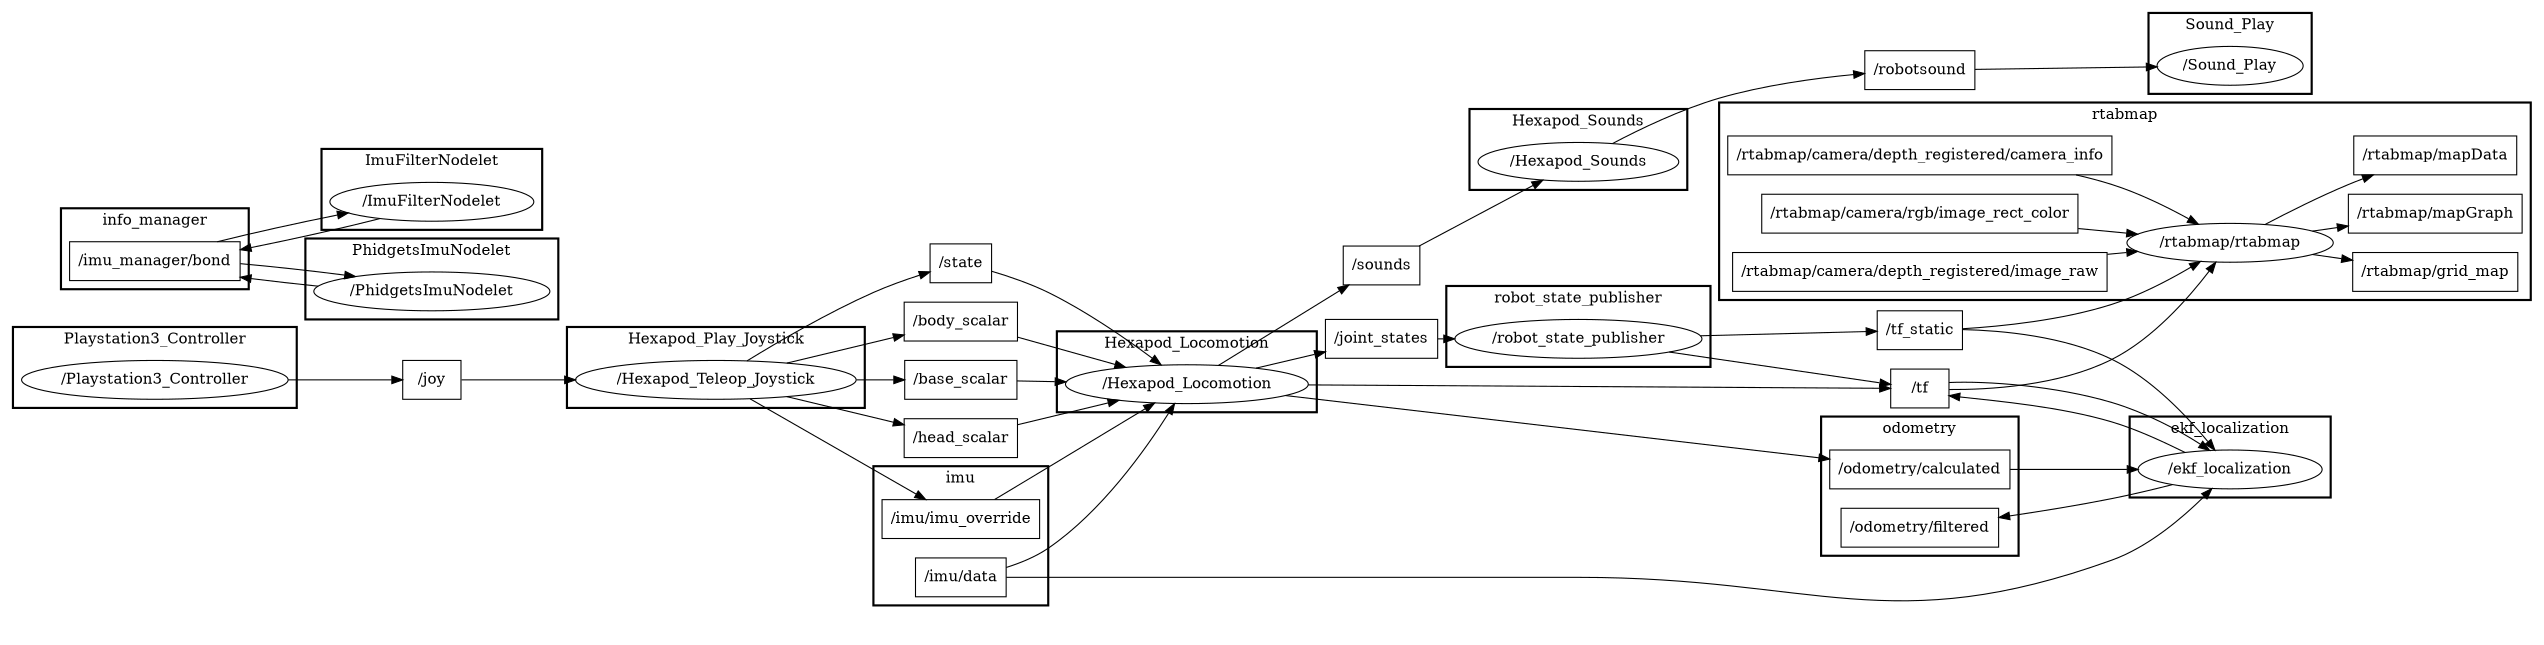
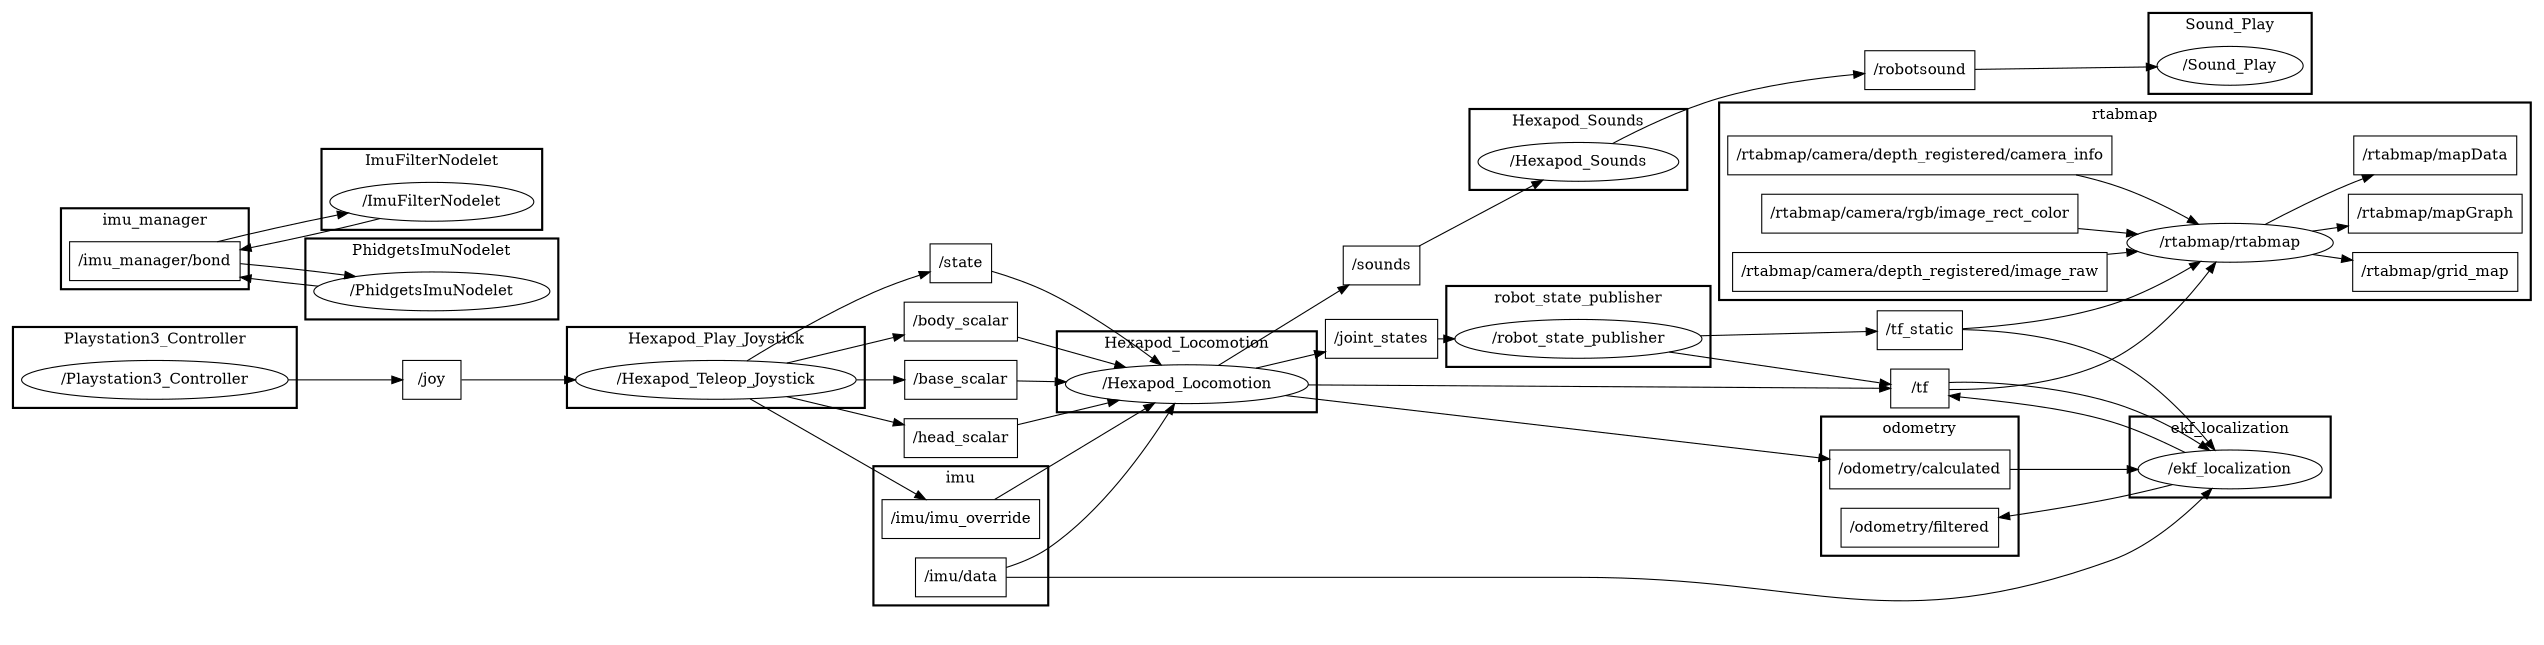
cluster "info_manager": label "info_manager" -> "imu_manager"
